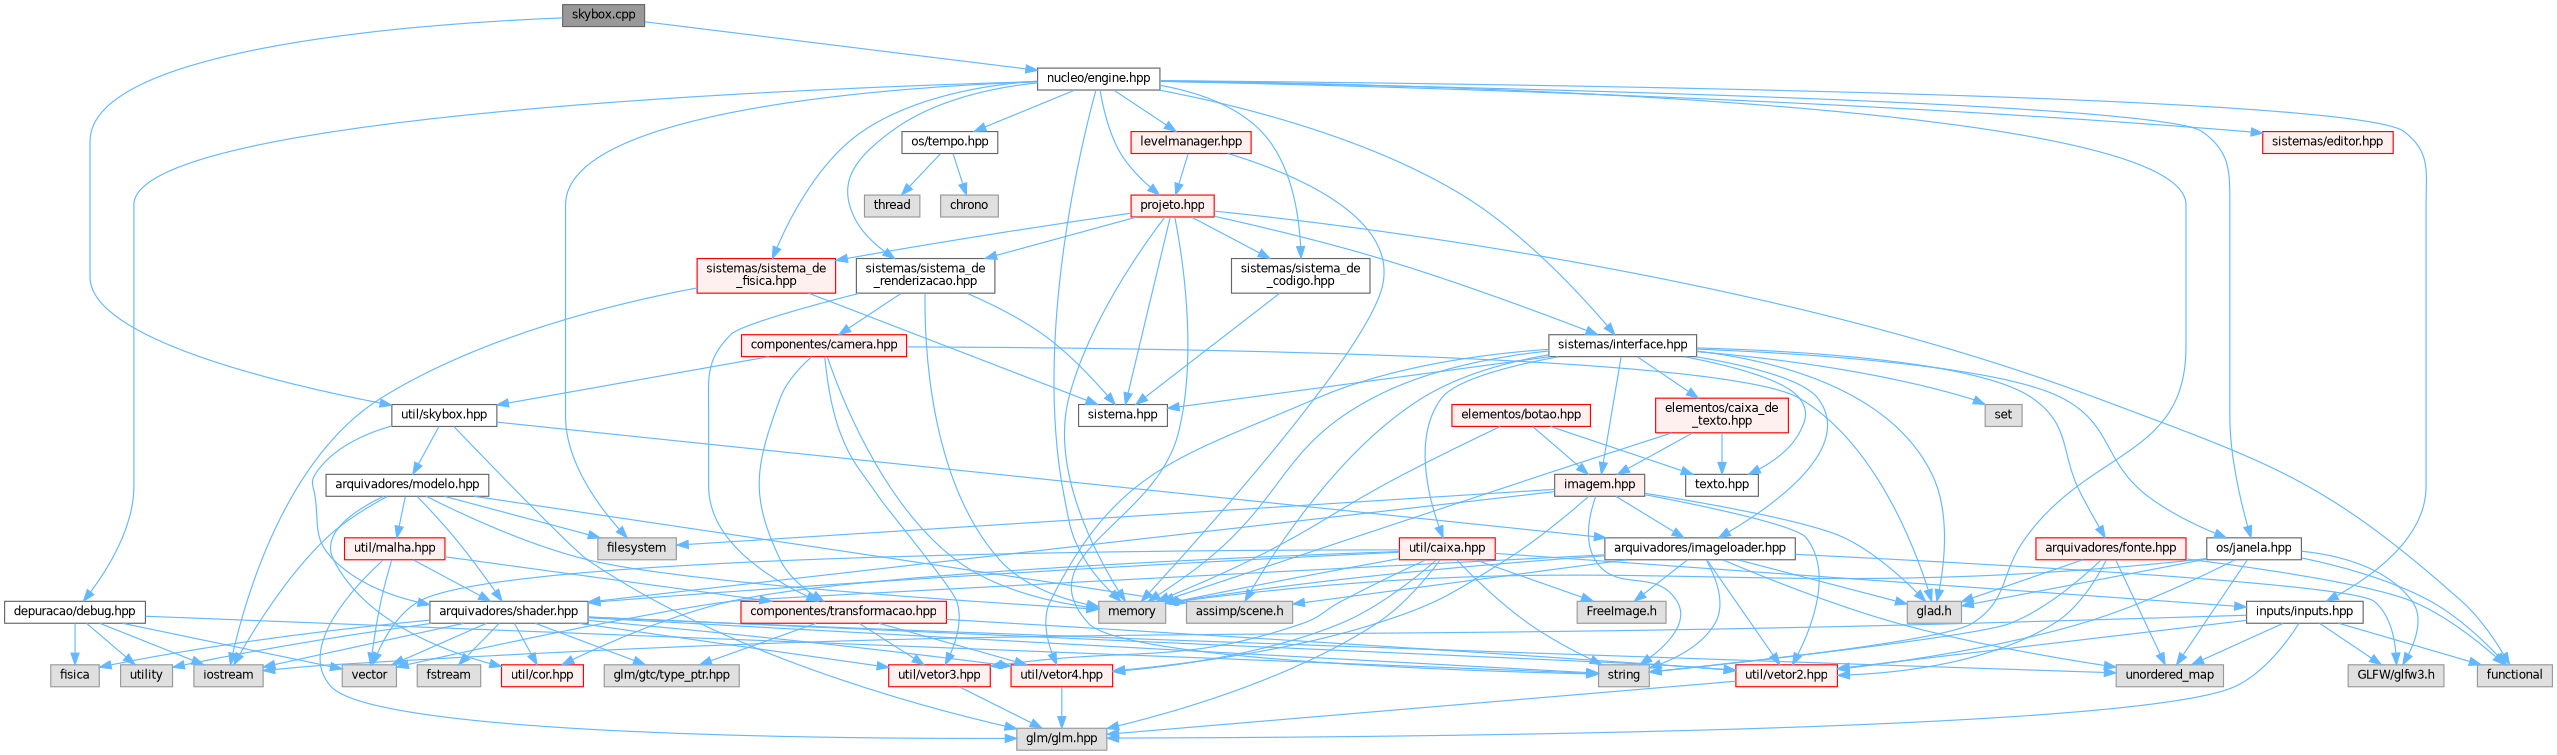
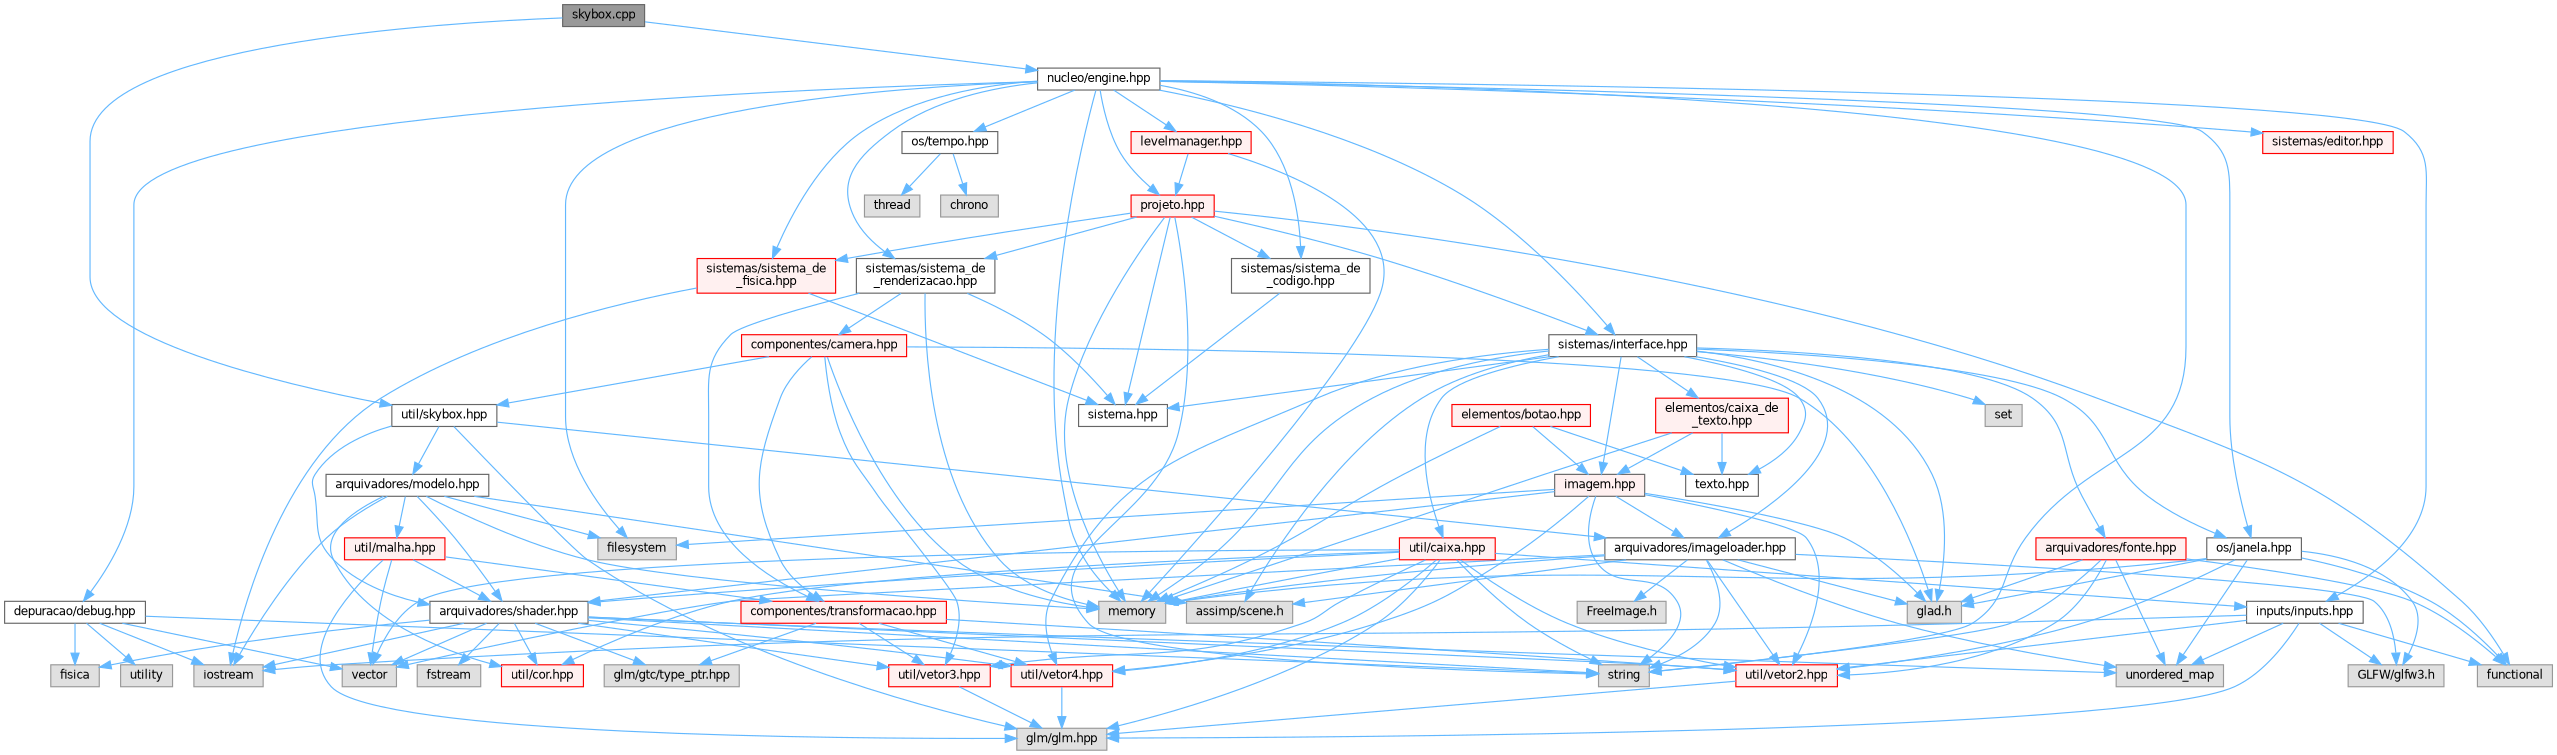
edge "util/caixa.hpp" -> "FreeImage.h": now "util/caixa.hpp" -> "util/vetor2.hpp"
edge "arquivadores/shader.hpp" -> "utility": removed
